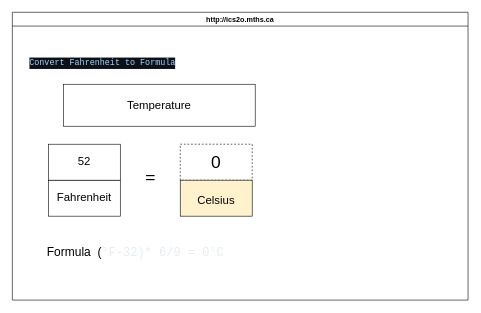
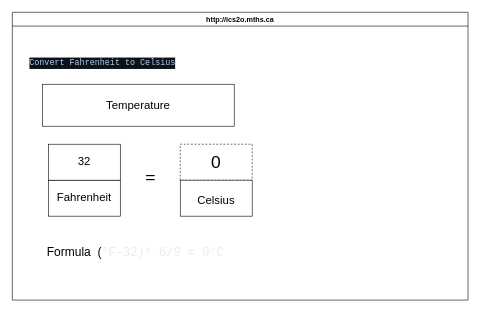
node "Convert Fahrenheit to Formula": label "Convert Fahrenheit to Formula" -> "Convert Fahrenheit to Celsius"
node "Temperature": moved (159, 105) -> (138, 105)
node "52": label "52" -> "32"
node "Celsius": fillcolor #fff2cc -> #ffffff
